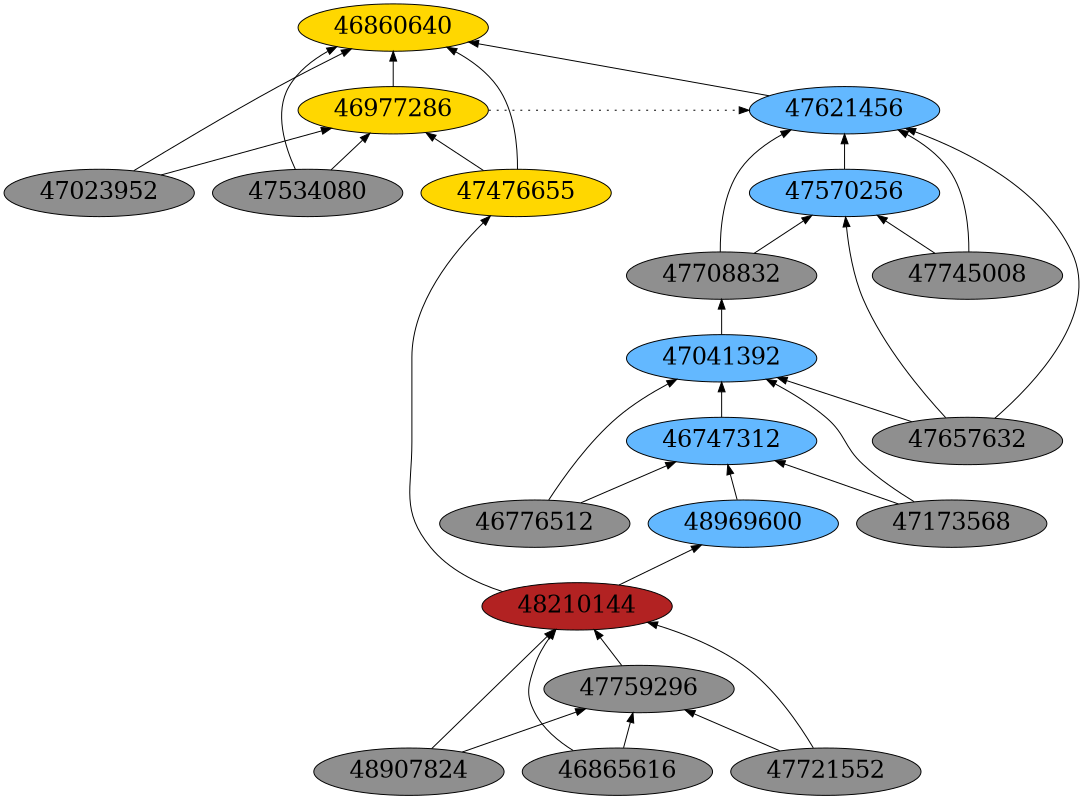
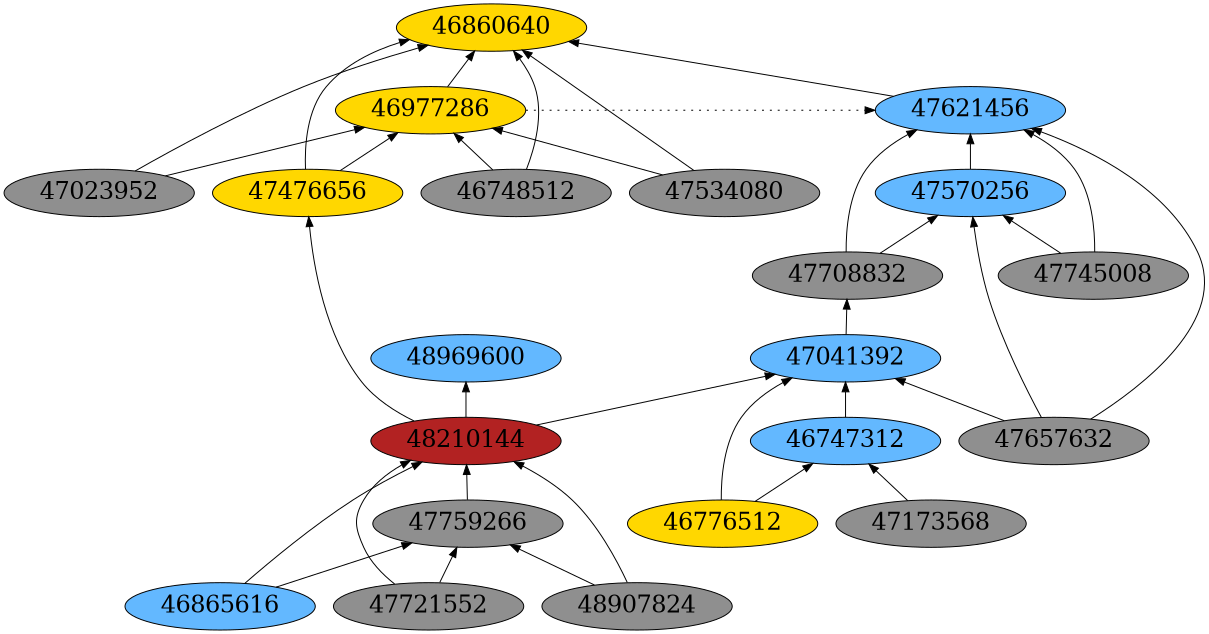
node "46748512": added
node "47476655": label "47476655" -> "47476656"
edge "47173568" -> "47041392": now "48210144" -> "47041392"
edge "48969600" -> "46747312": removed
node "46776512": fillcolor grey56 -> gold
node "47759296": label "47759296" -> "47759266"
node "46865616": fillcolor grey56 -> steelblue1
